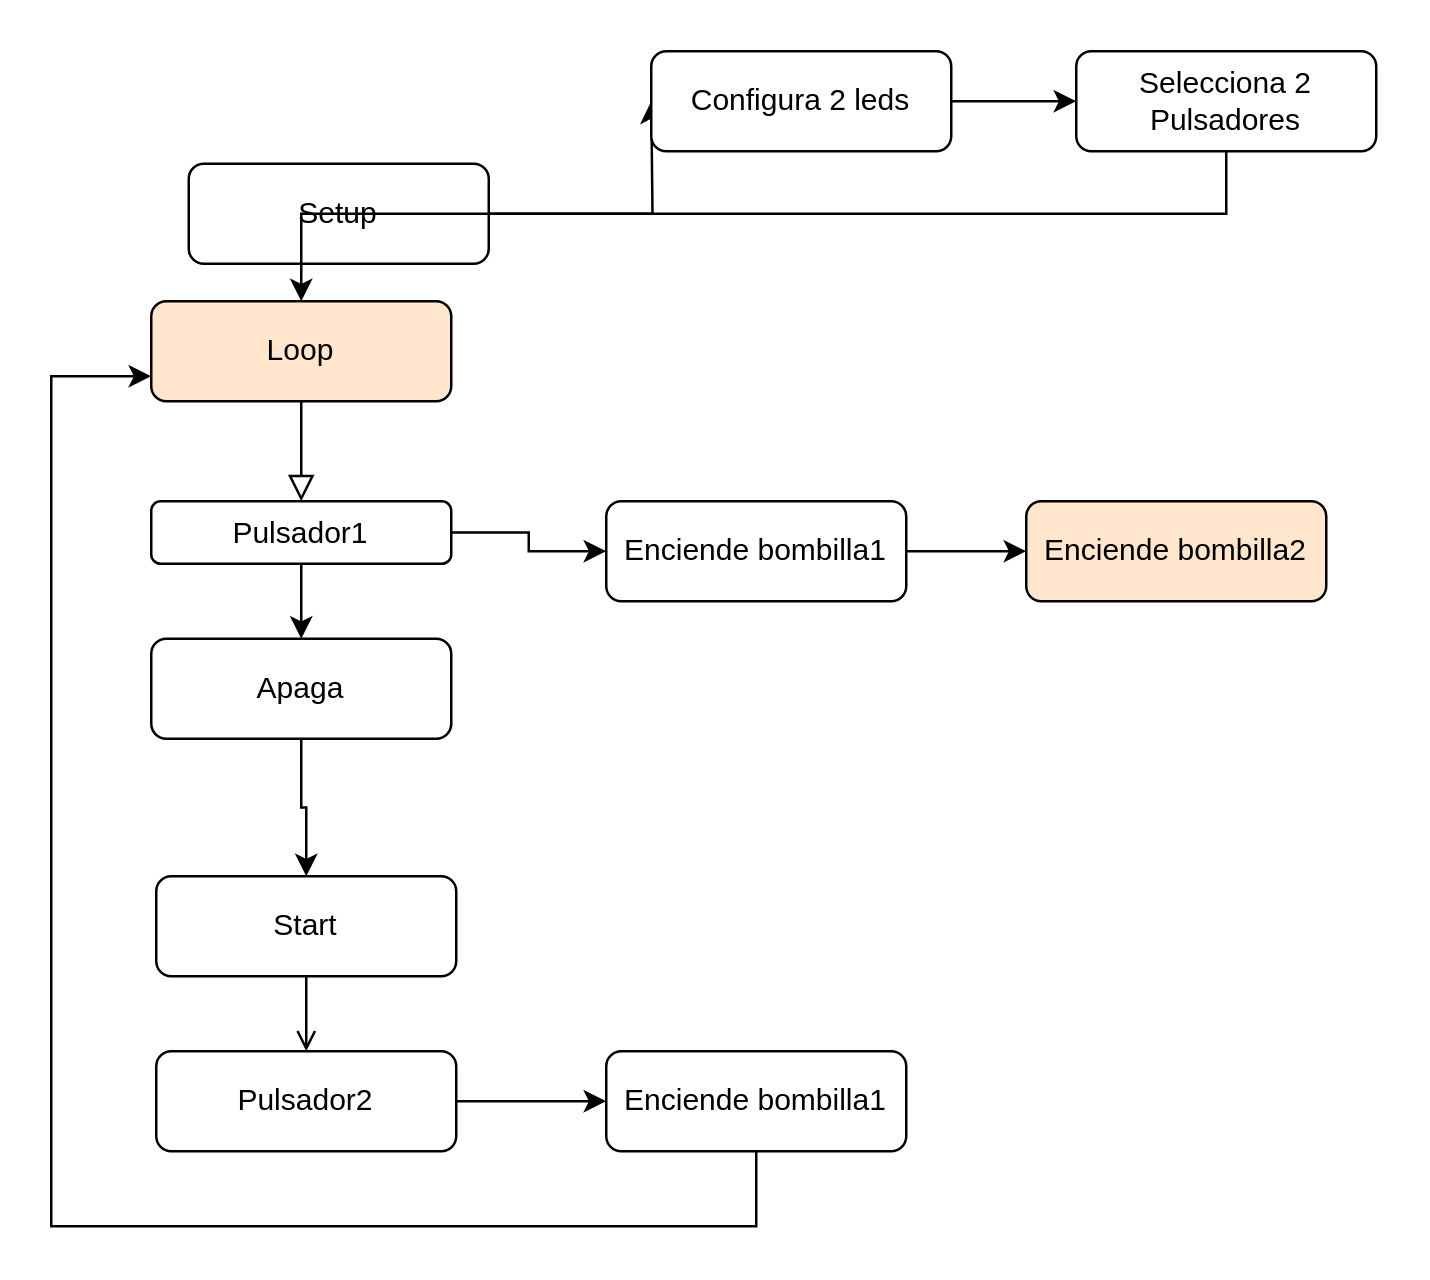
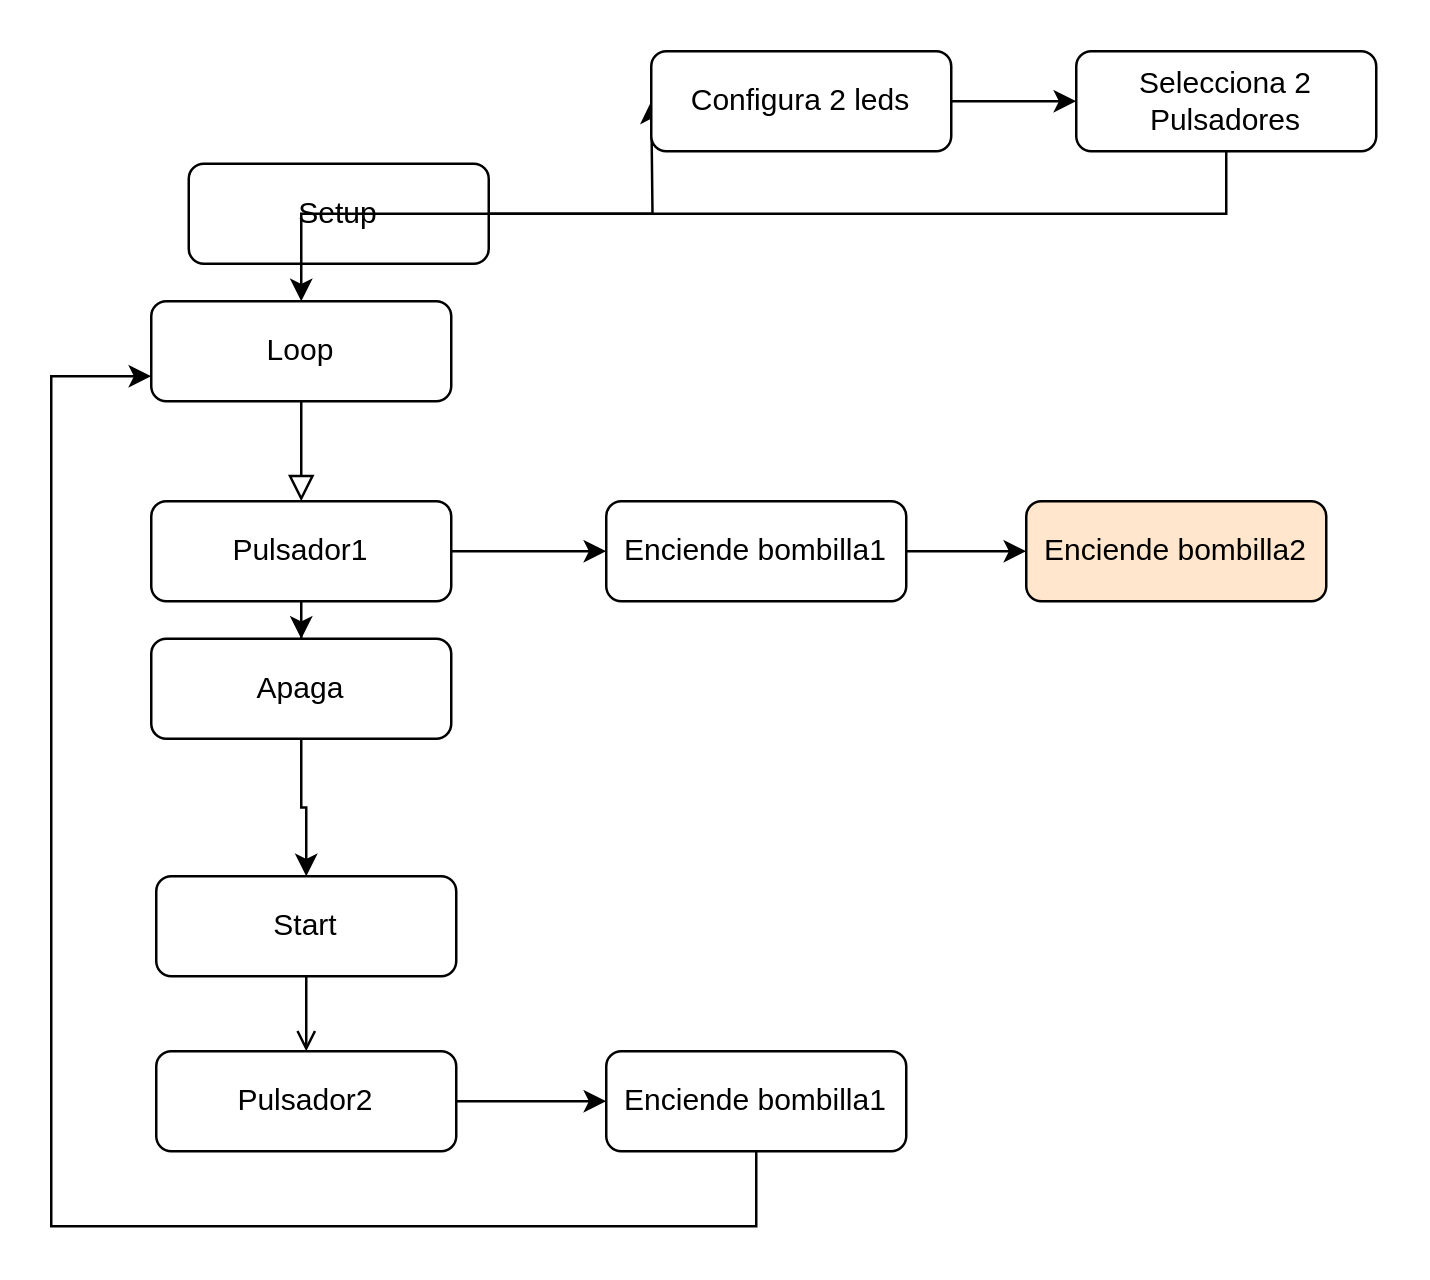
node "Loop": fillcolor #ffe6cc -> #ffffff
node "Pulsador1": size 300x63 -> 300x100
